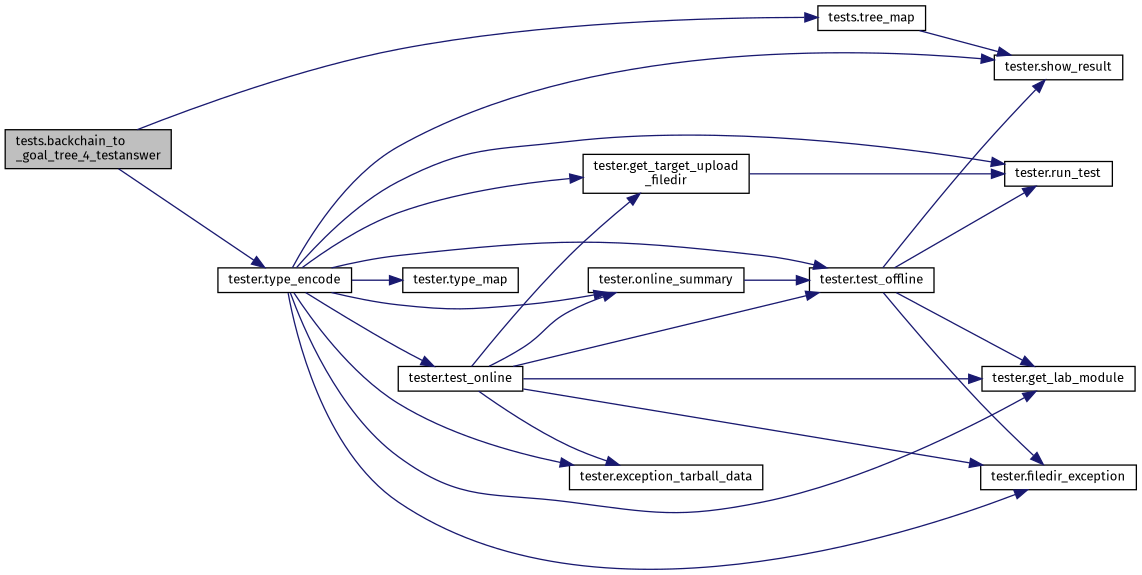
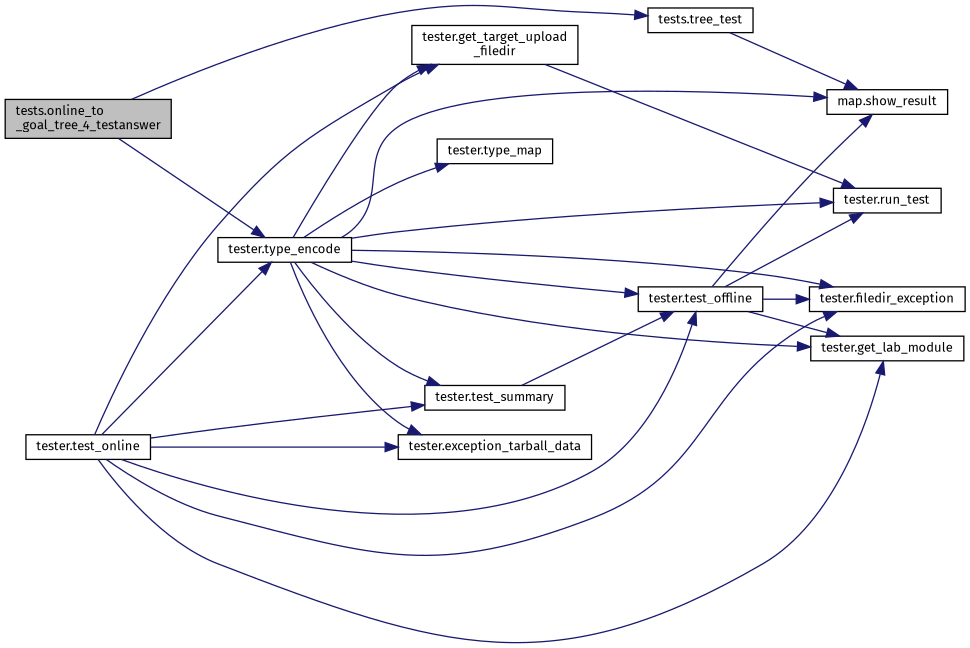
node "tests.tree_map": label "tests.tree_map" -> "tests.tree_test"
node "tester.show_result": label "tester.show_result" -> "map.show_result"
node "tests.backchain_to _goal_tree_4_testanswer": label "tests.backchain_to _goal_tree_4_testanswer" -> "tests.online_to _goal_tree_4_testanswer"
node "tester.online_summary": label "tester.online_summary" -> "tester.test_summary"
edge "tester.type_encode" -> "tester.test_online": reversed
